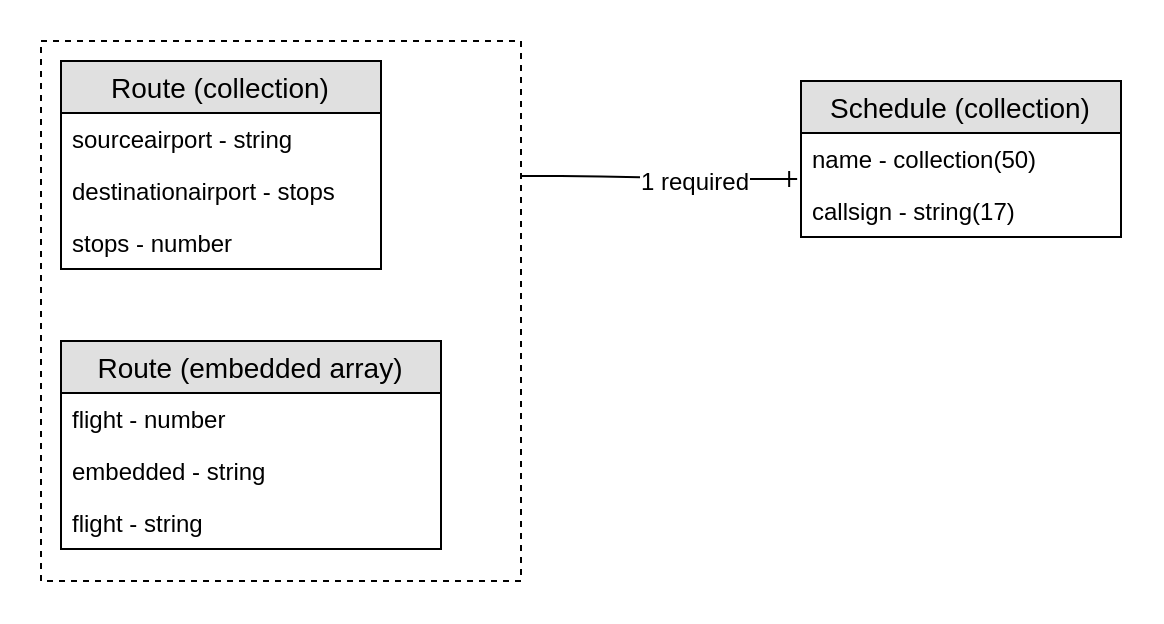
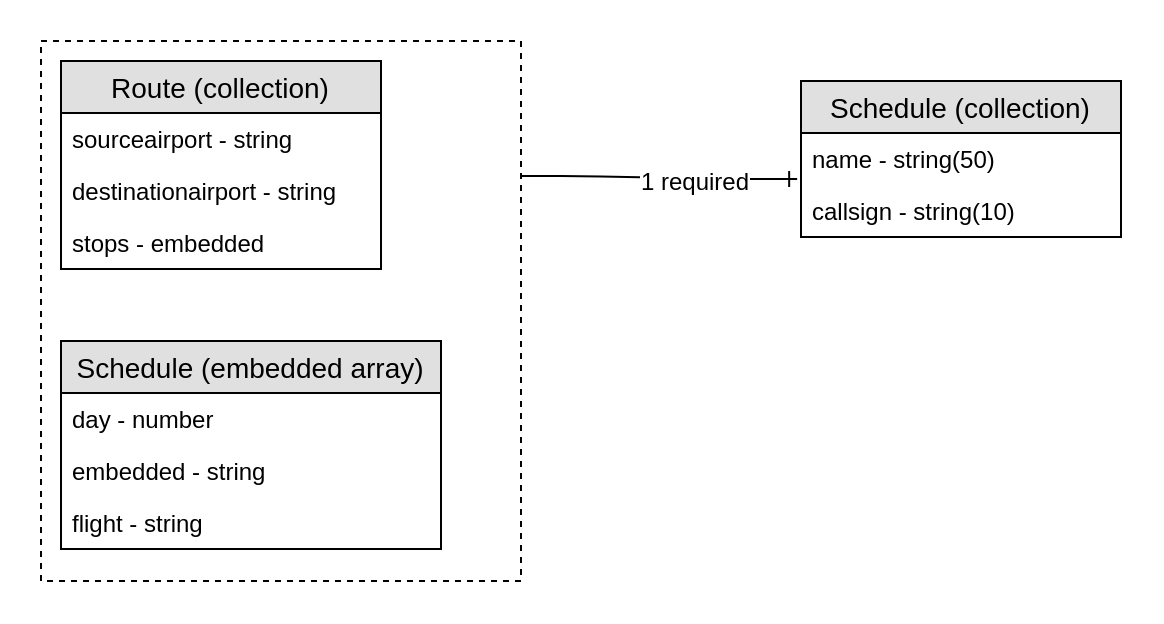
node "name - collection(50)": label "name - collection(50)" -> "name - string(50)"
node "destinationairport - stops": label "destinationairport - stops" -> "destinationairport - string"
node "callsign - string(17)": label "callsign - string(17)" -> "callsign - string(10)"
node "stops - number": label "stops - number" -> "stops - embedded"
node "Route (embedded array)": label "Route (embedded array)" -> "Schedule (embedded array)"
node "flight - number": label "flight - number" -> "day - number"
